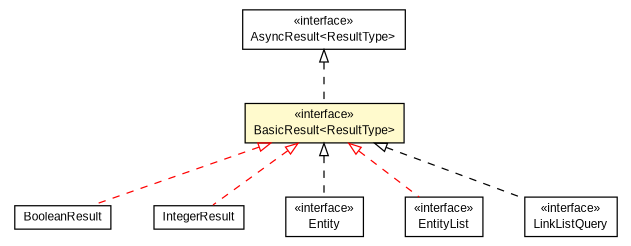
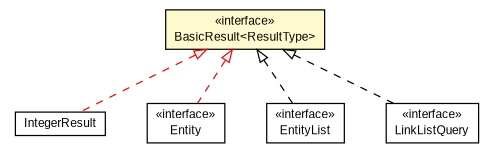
node "AsyncResult<ResultType>": removed
edge "EntityList" -> "BasicResult<ResultType>": color red -> black
edge "Entity" -> "BasicResult<ResultType>": color black -> red
node "BooleanResult": removed
